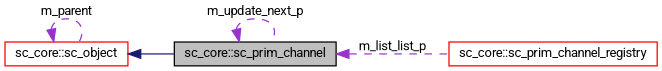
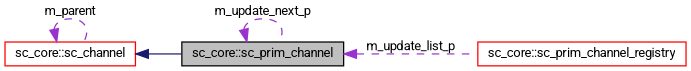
edge "sc_core::sc_prim_channel_registry" -> "sc_core::sc_prim_channel": label "m_list_list_p" -> "m_update_list_p"
node "sc_core::sc_object": label "sc_core::sc_object" -> "sc_core::sc_channel"
